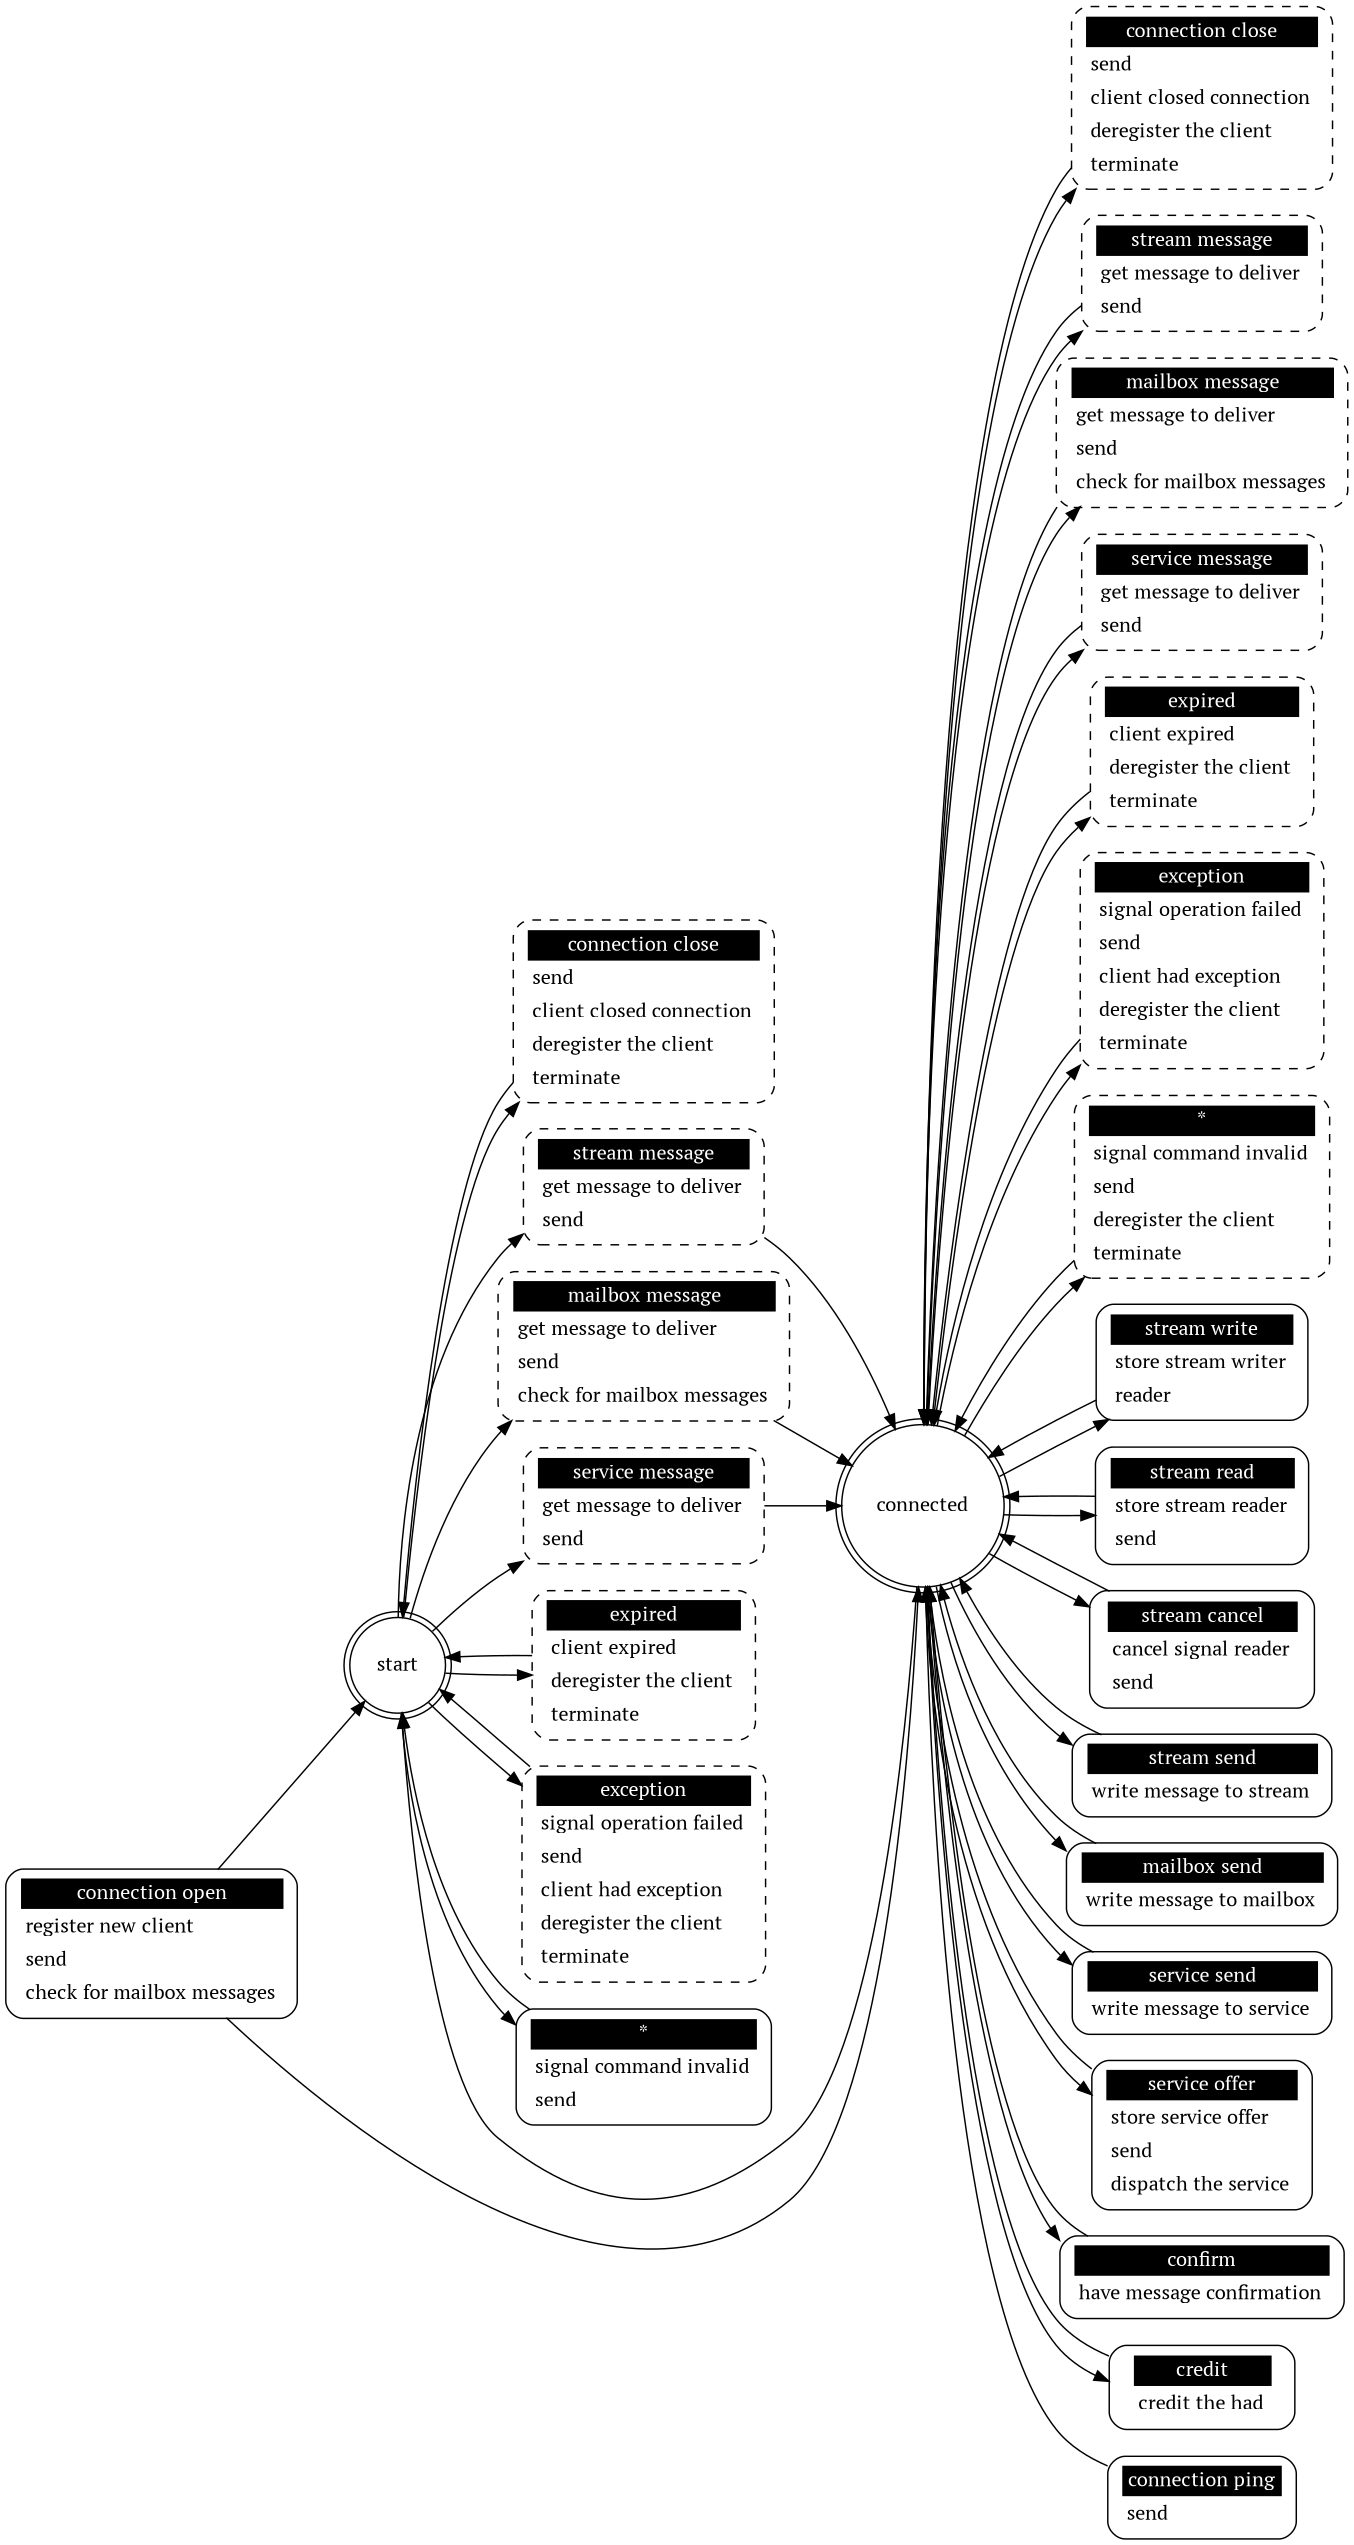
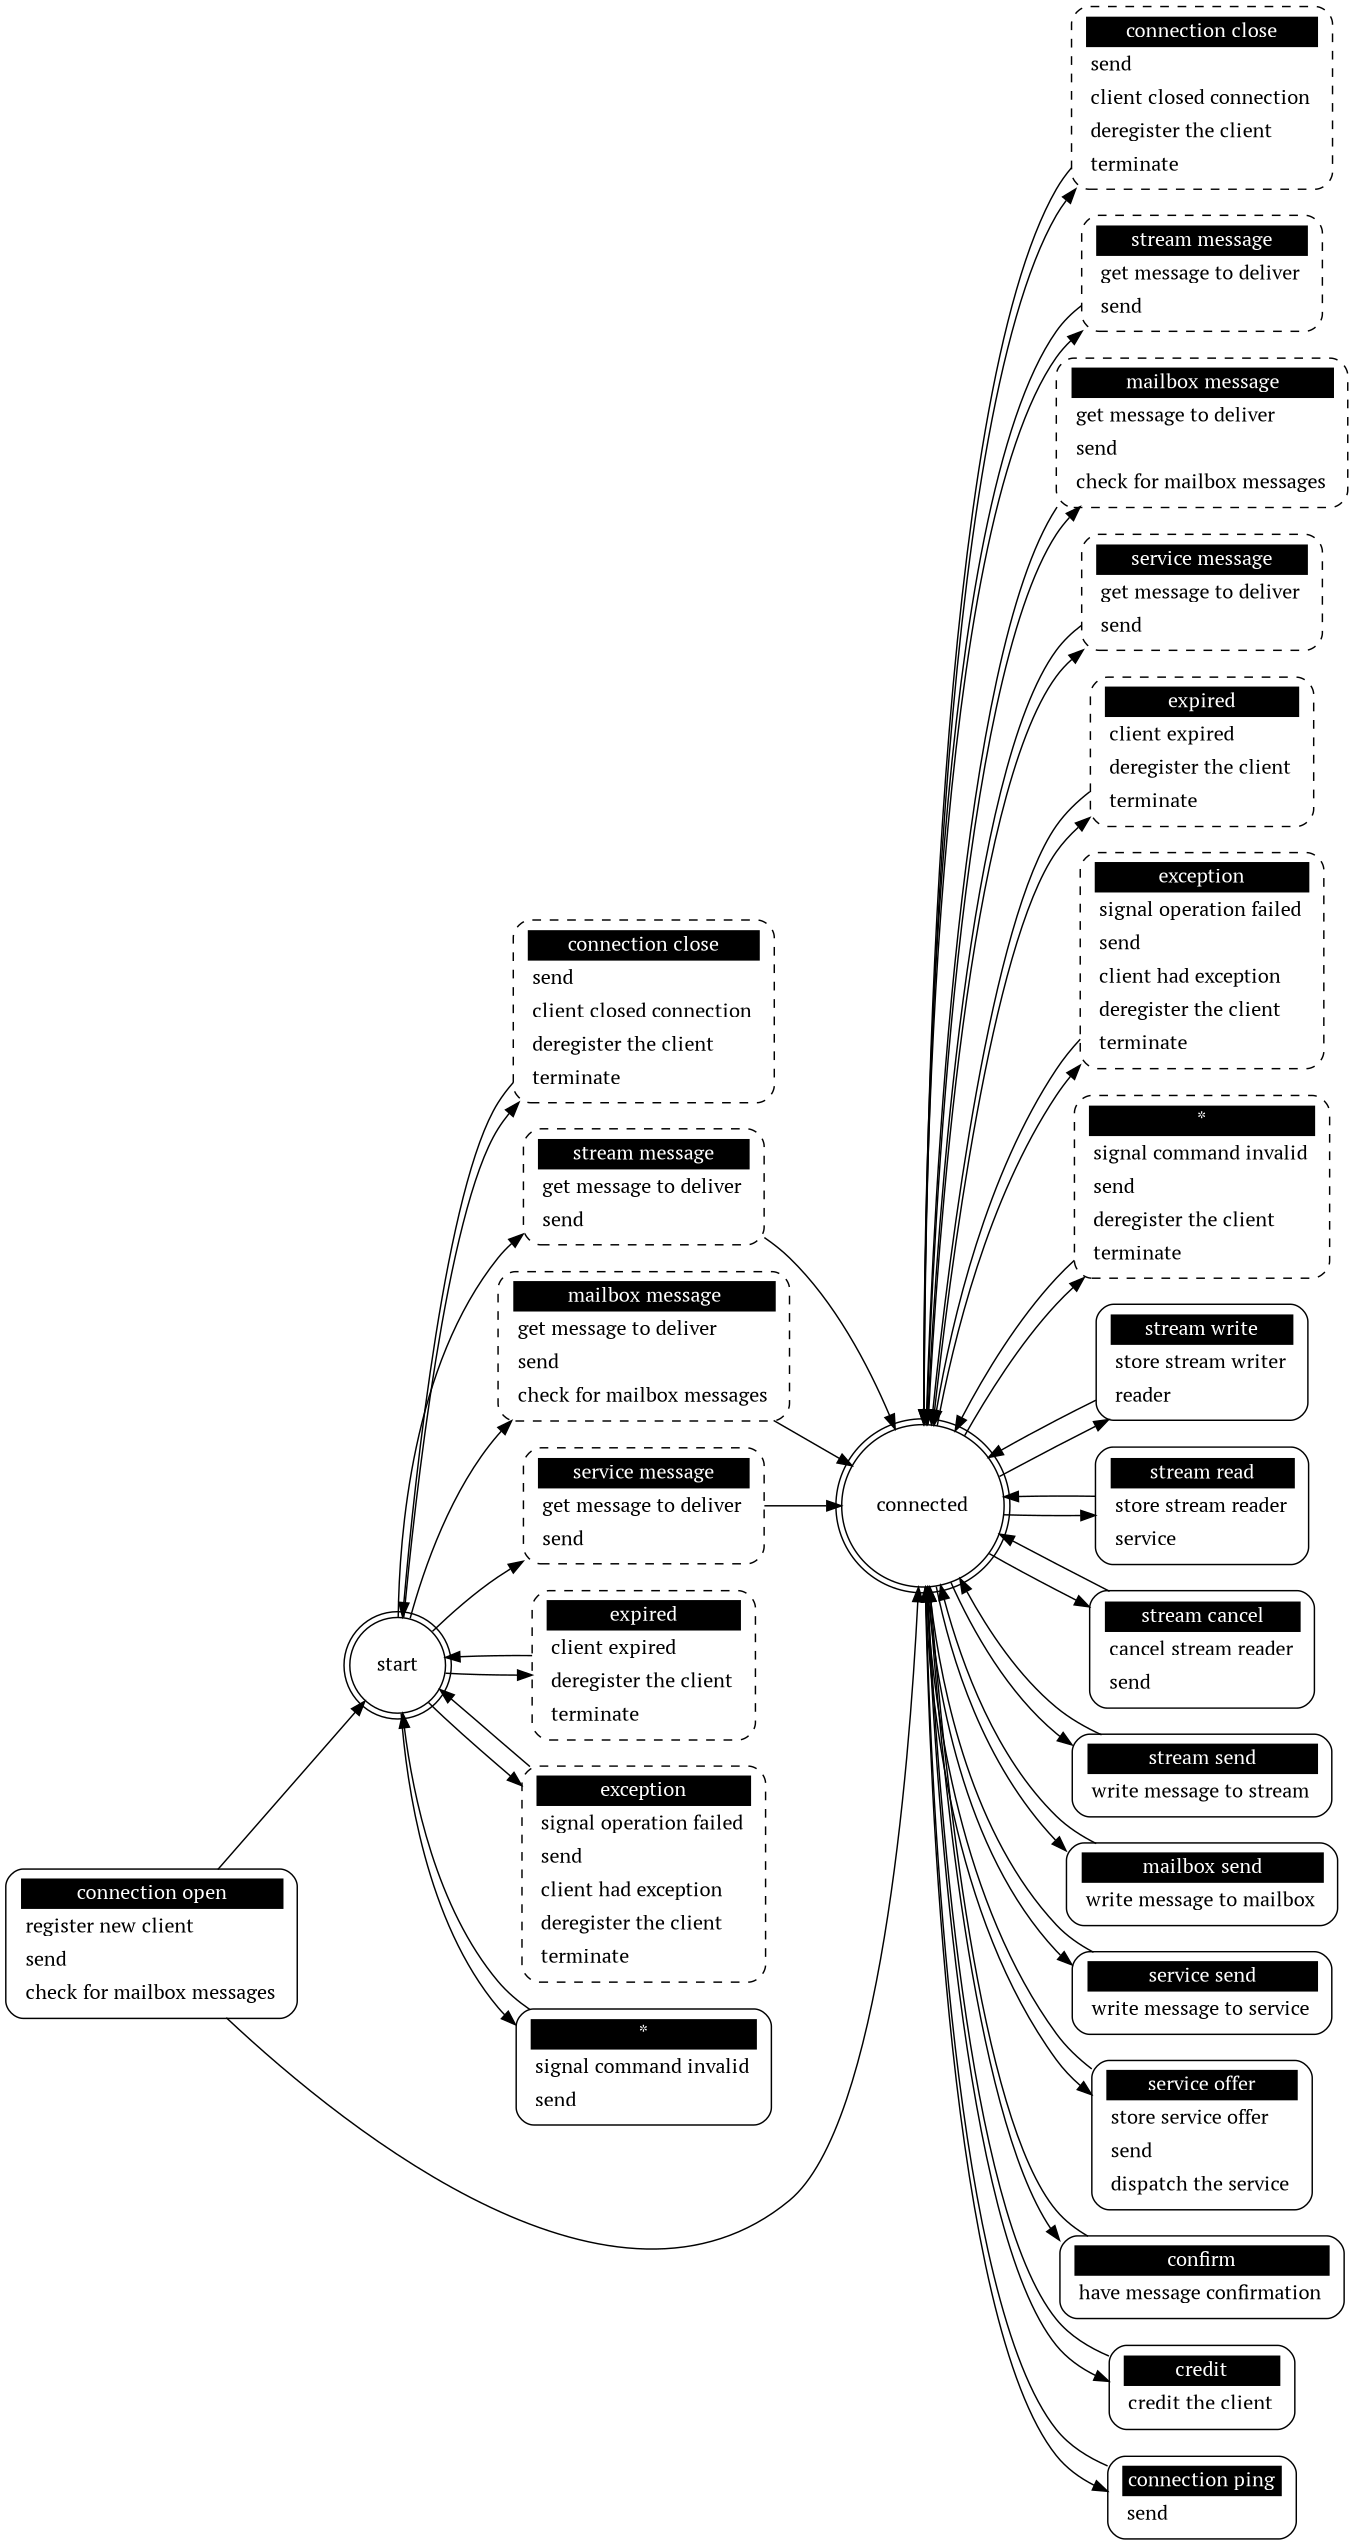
node "stream read": text "send" -> "service"
node "stream cancel": text "cancel signal reader" -> "cancel stream reader"
edge "connected" -> "start": now "connected" -> "connection ping"
node "credit": text "credit the had" -> "credit the client"
